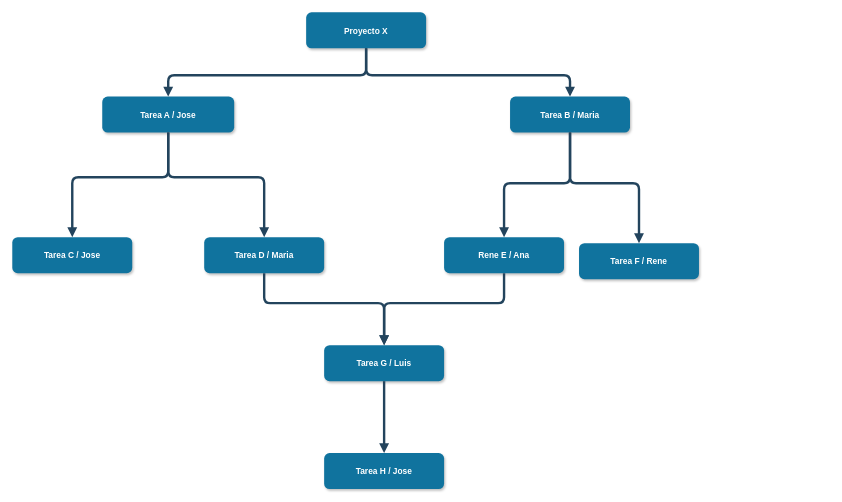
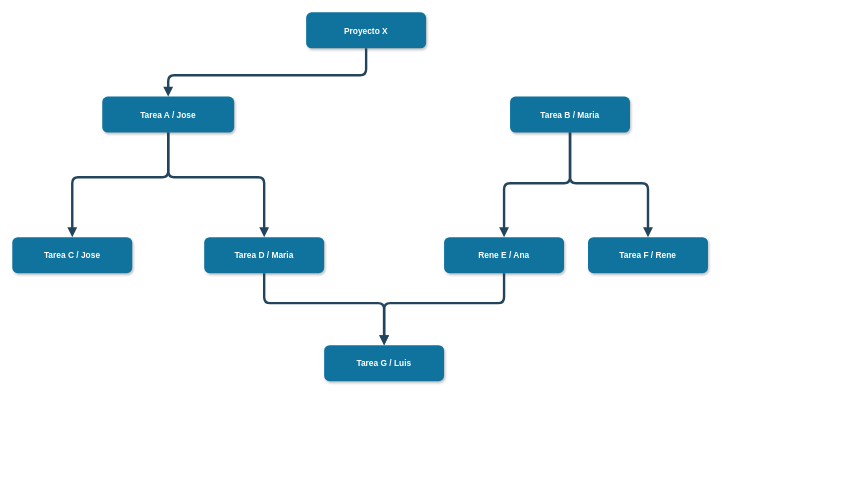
edge "Proyecto X" -> "Tarea B / Maria": removed
node "Tarea F / Rene": moved (639, 261) -> (648, 255)
edge "Tarea G / Luis" -> "Tarea H / Jose": removed
node "Tarea H / Jose": removed
